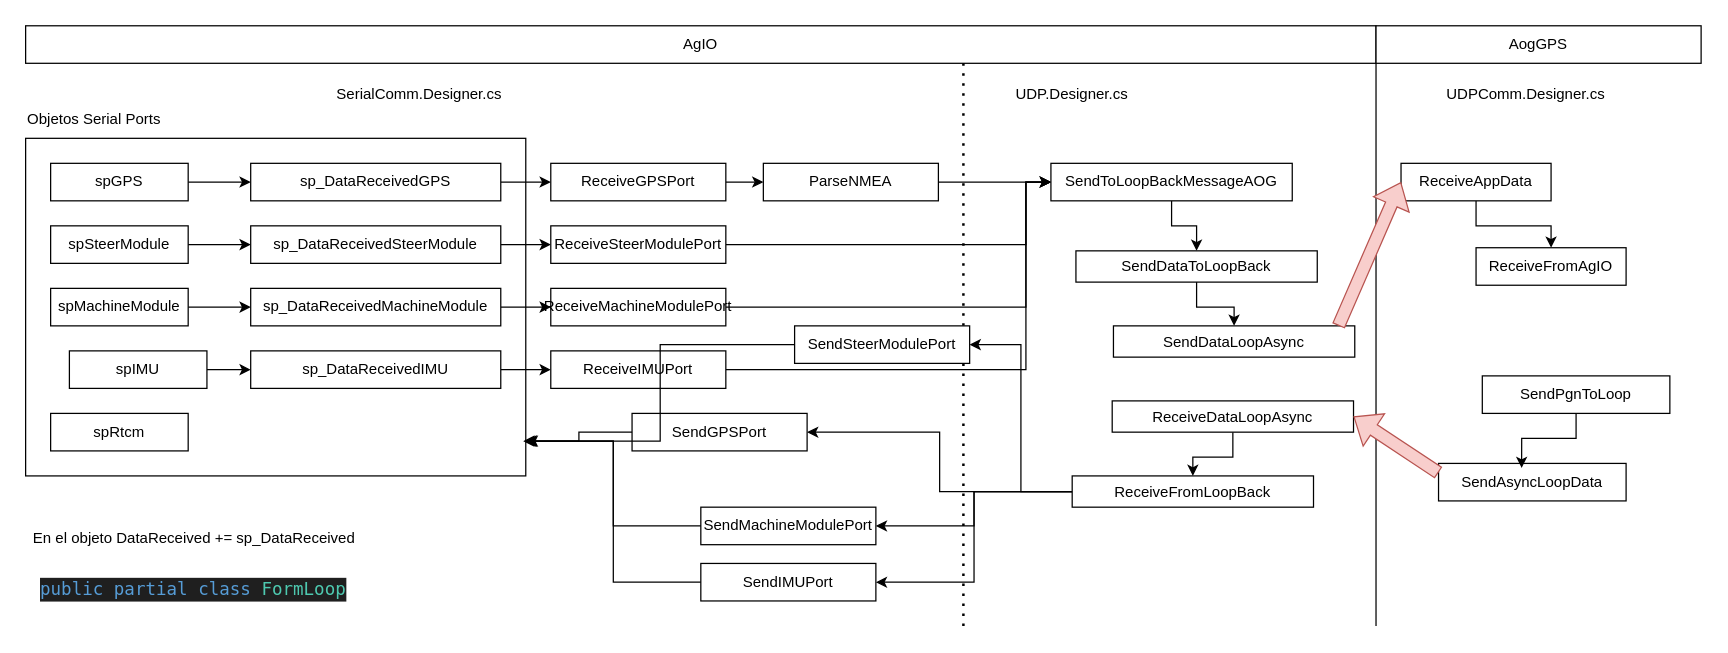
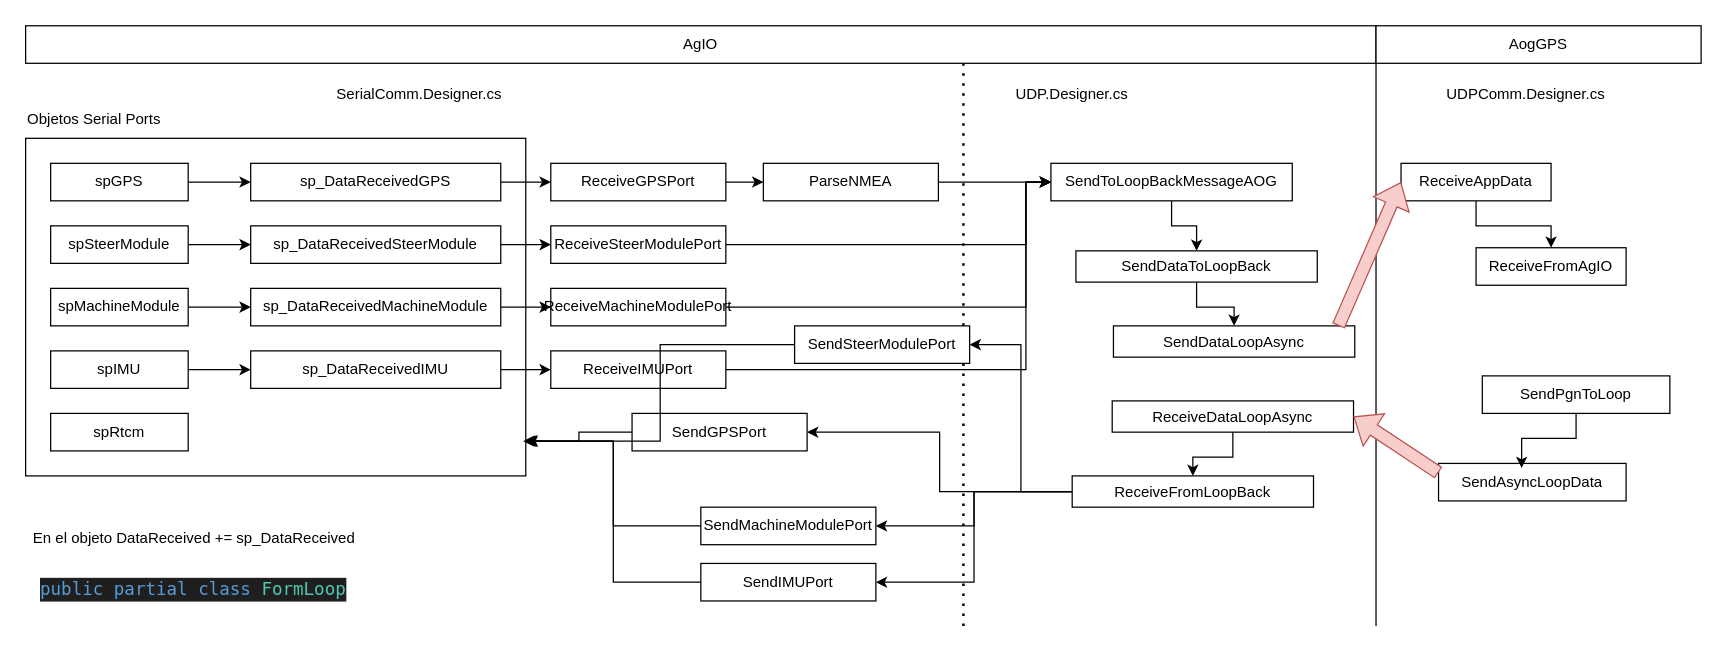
node "spIMU": moved (138, 369) -> (119, 369)
